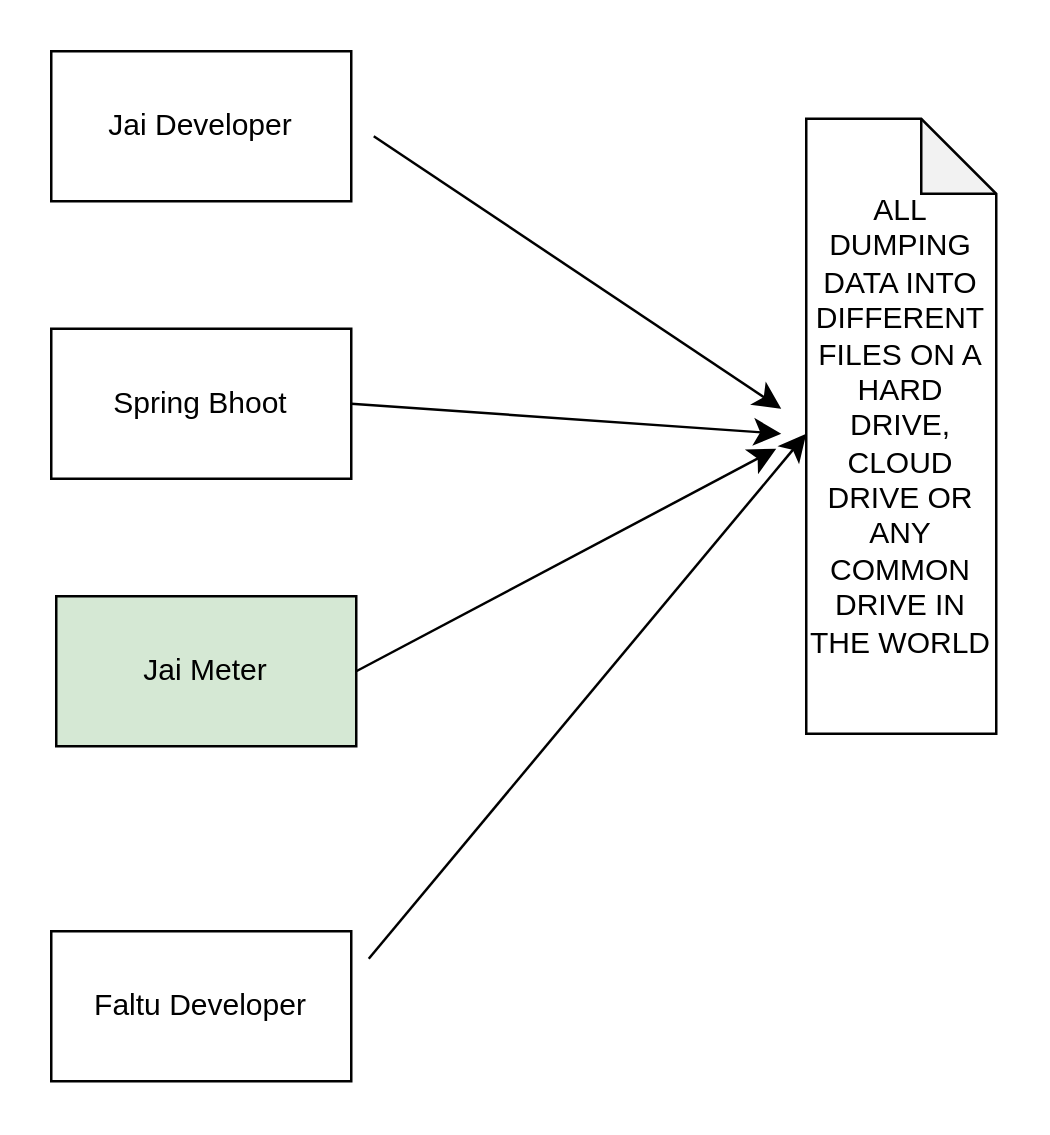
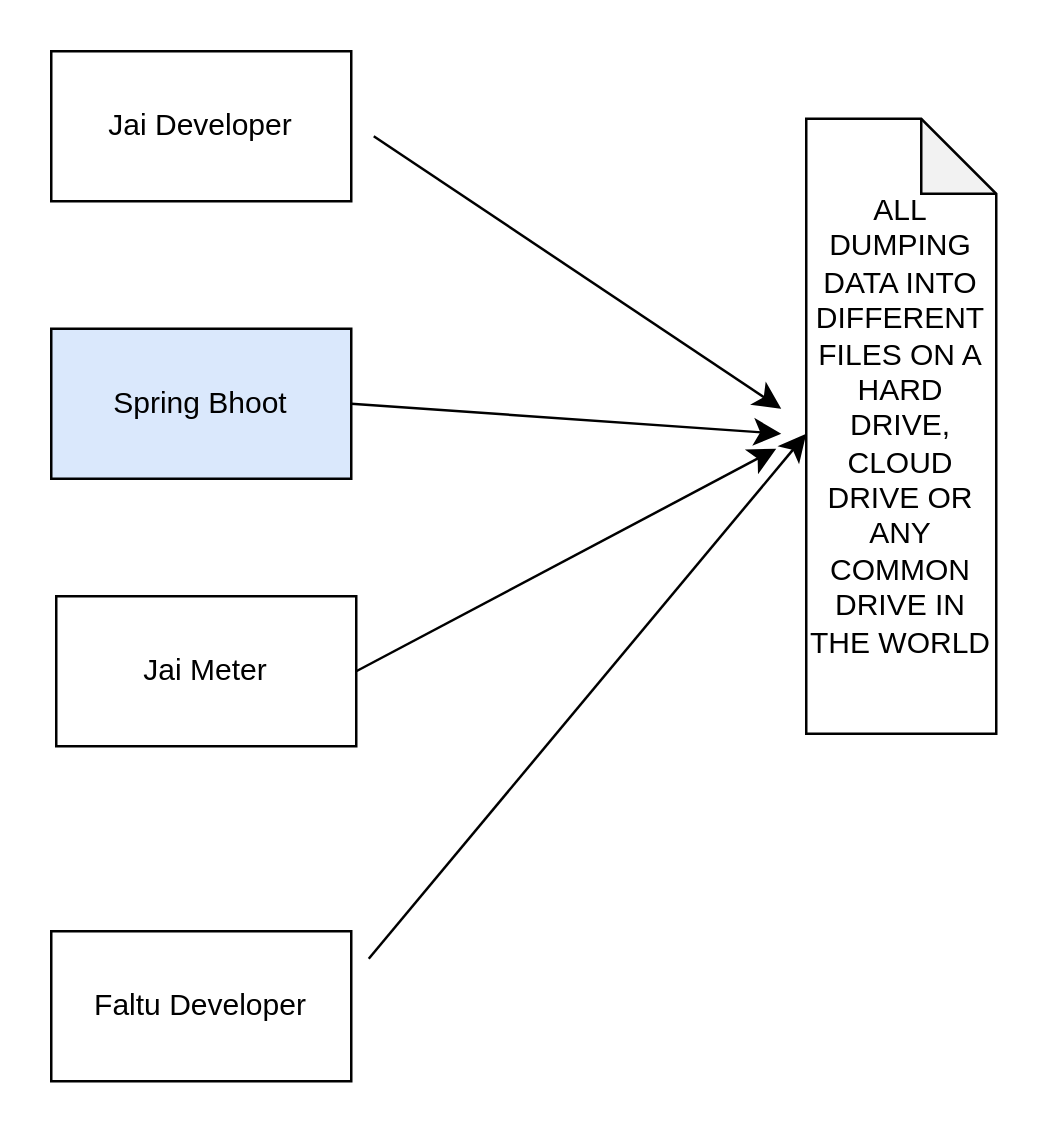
node "Spring Bhoot": fillcolor #ffffff -> #dae8fc
node "Jai Meter": fillcolor #d5e8d4 -> #ffffff
